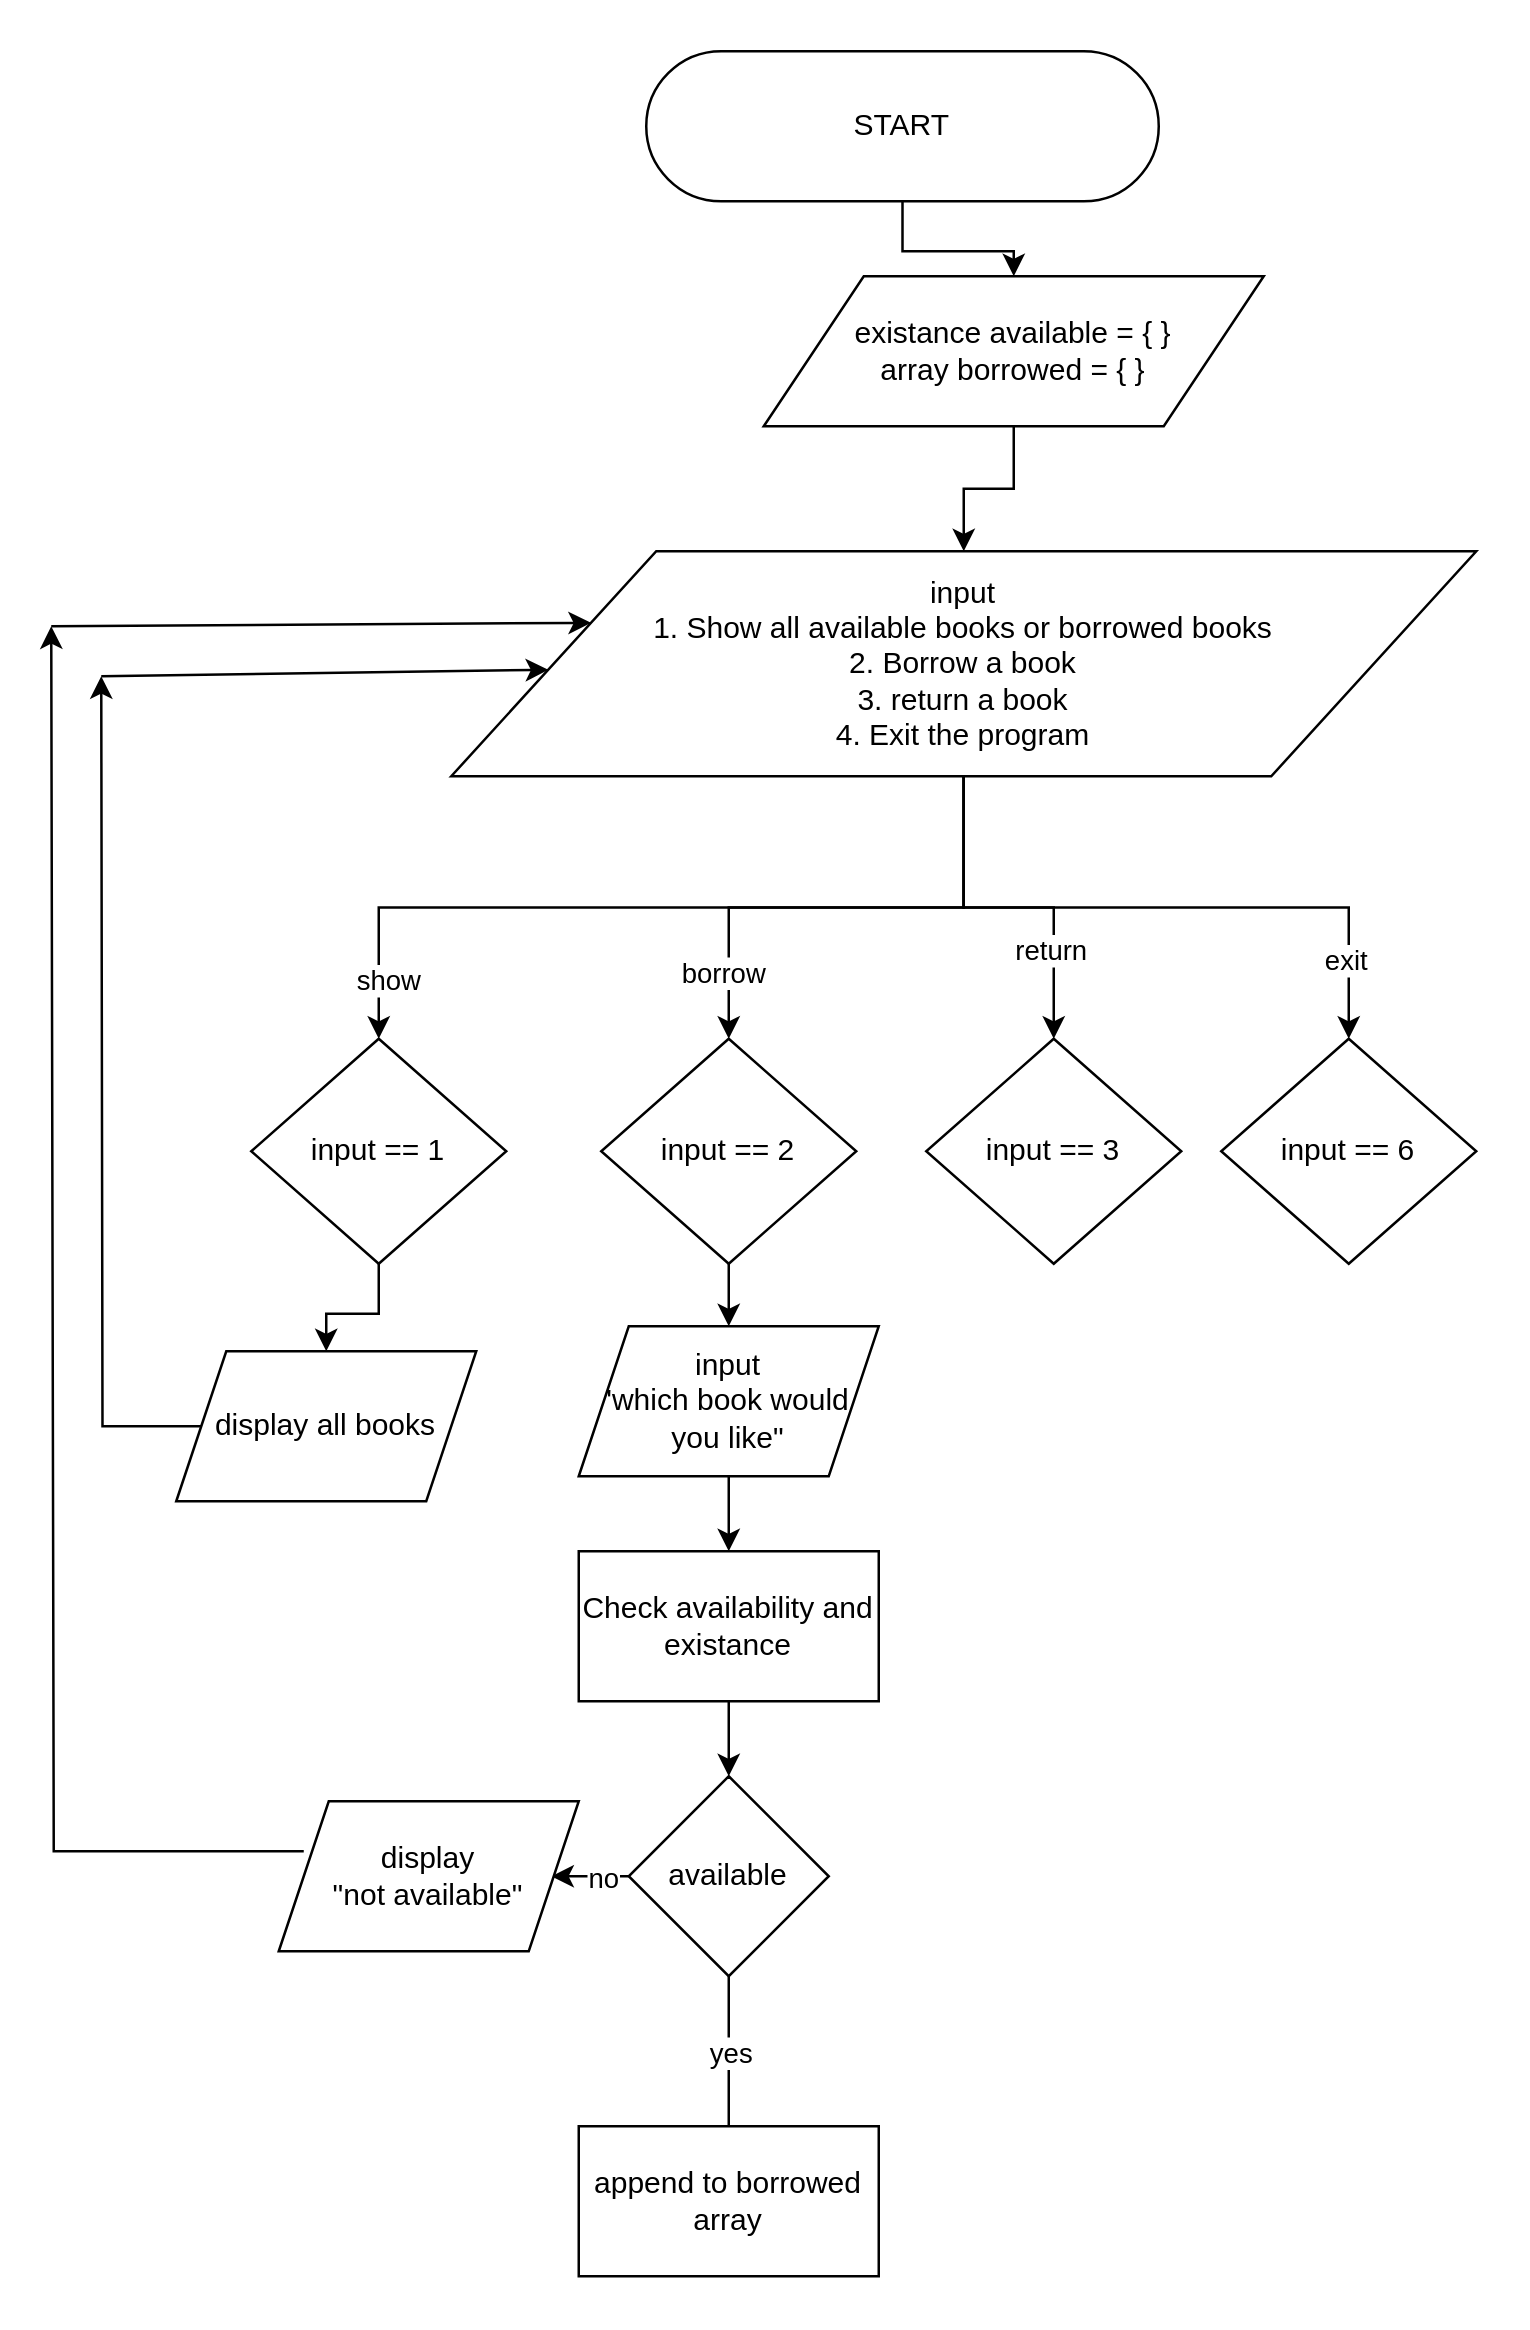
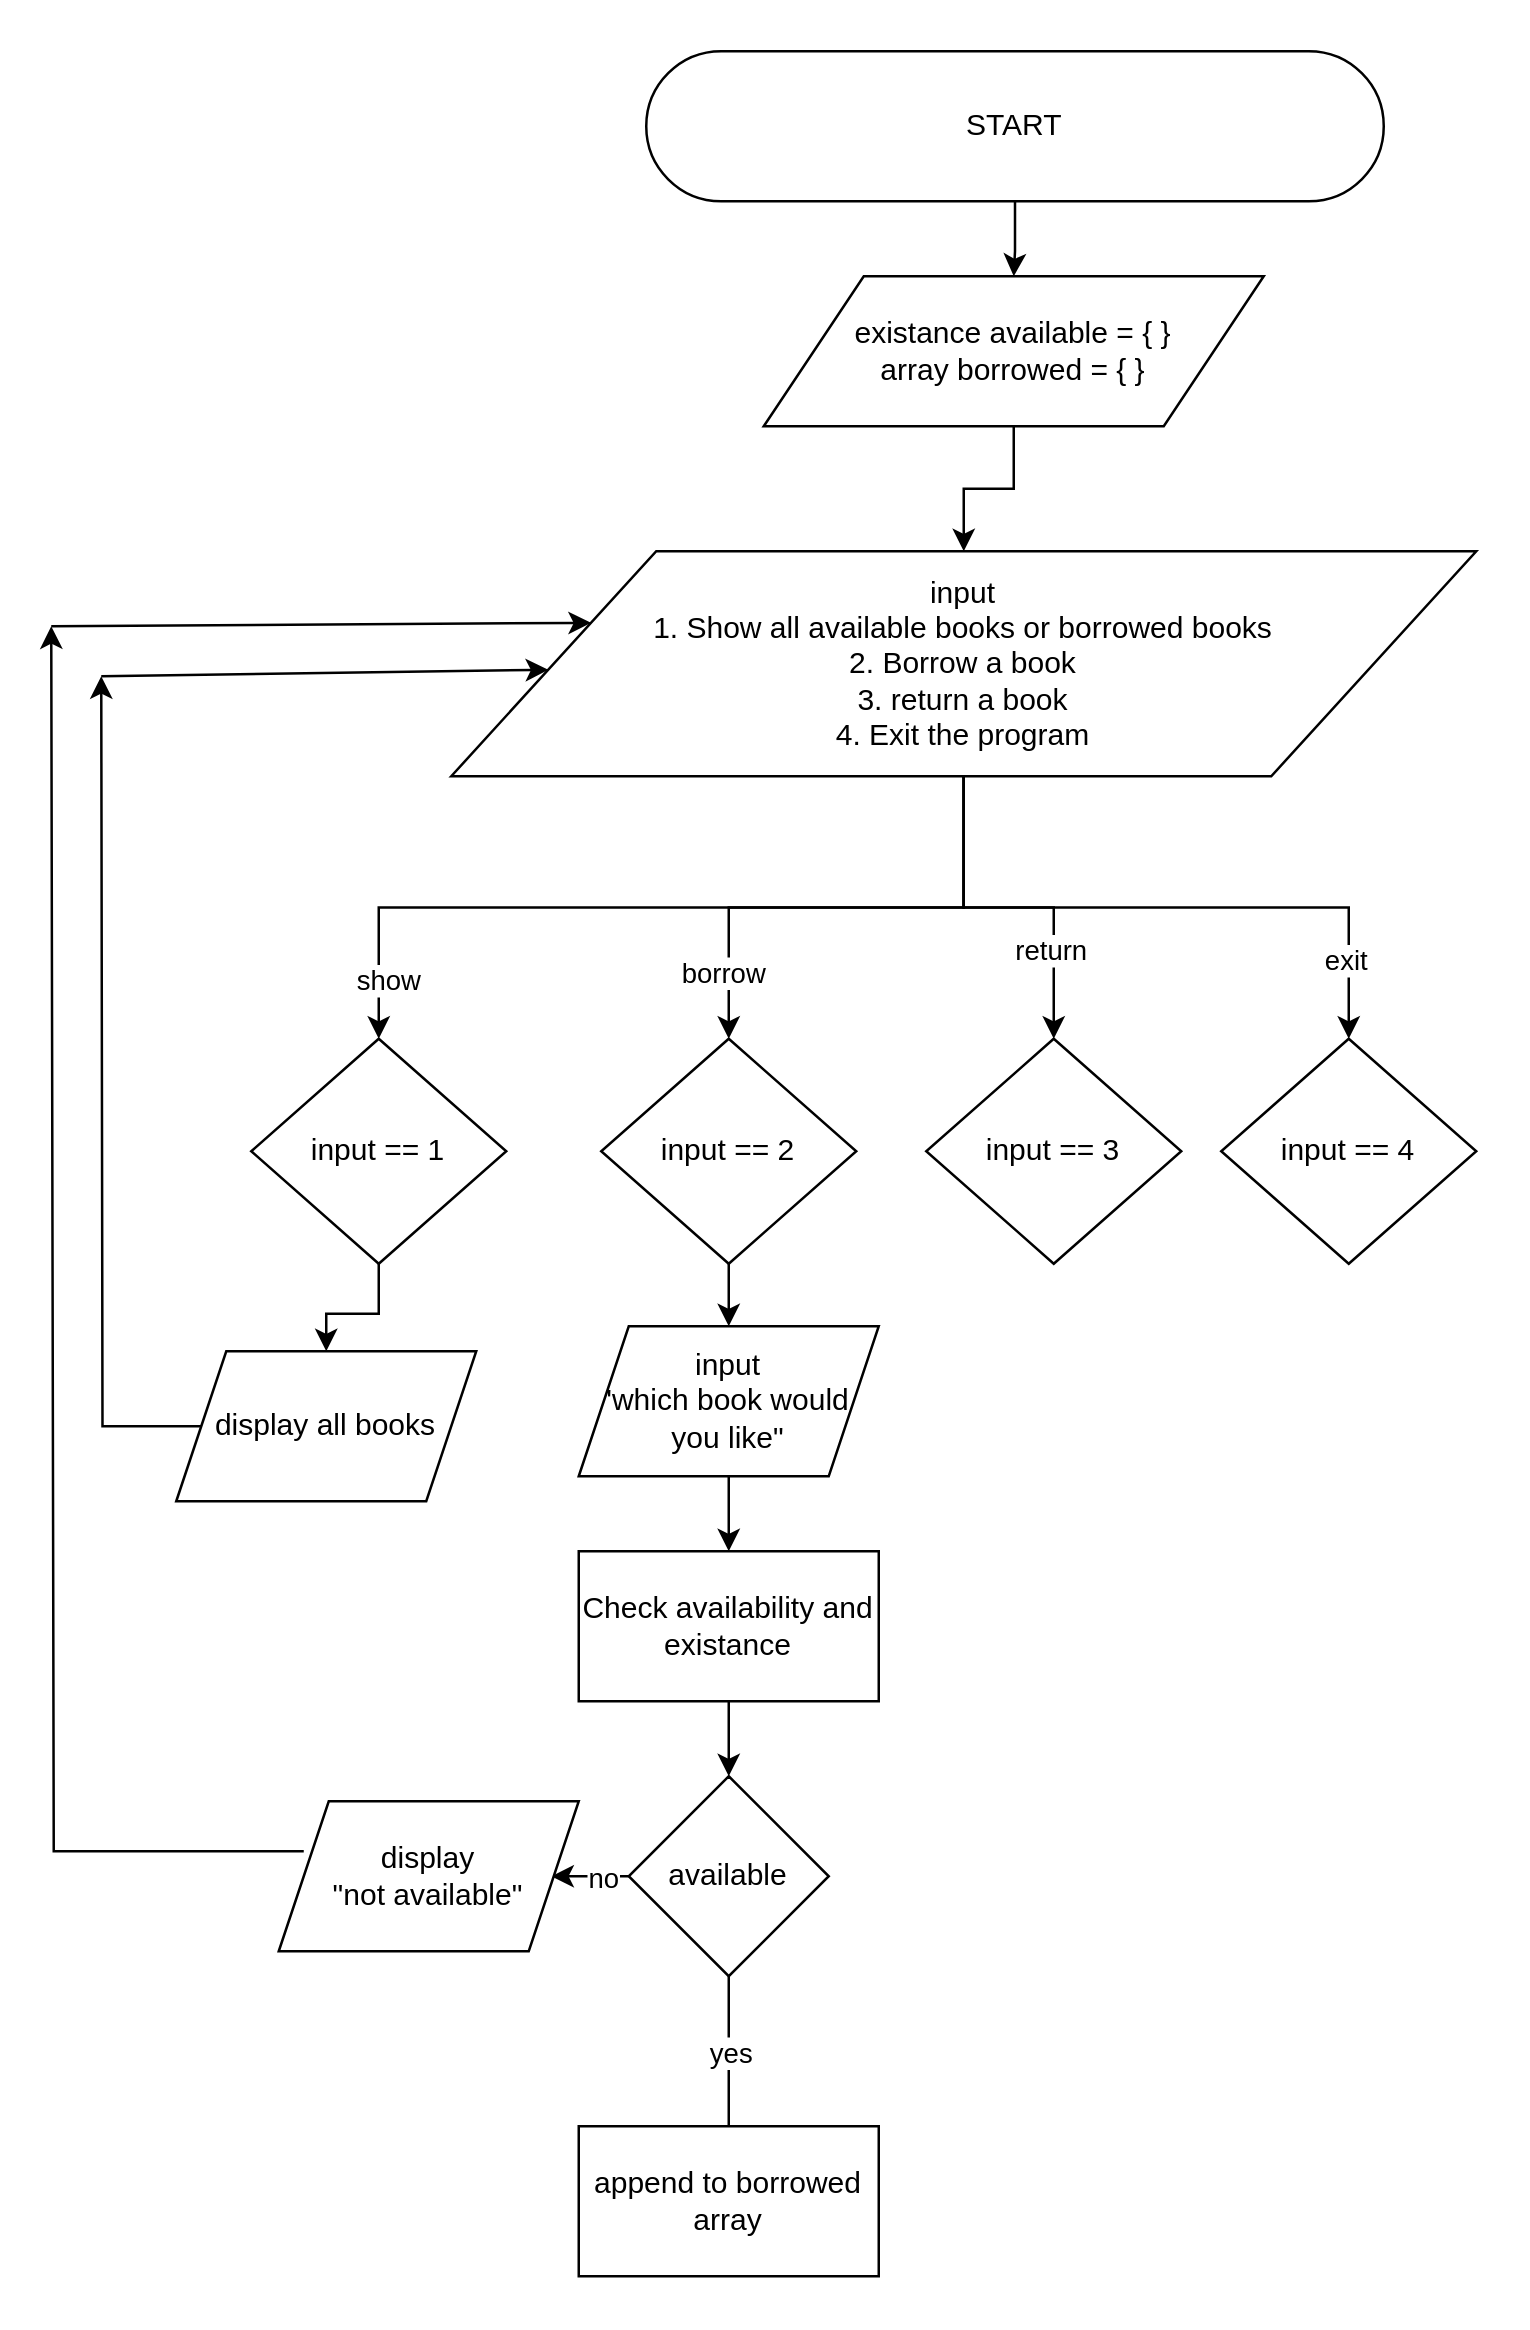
node "START": size 513x150 -> 738x150
node "input == 6": label "input == 6" -> "input == 4"
